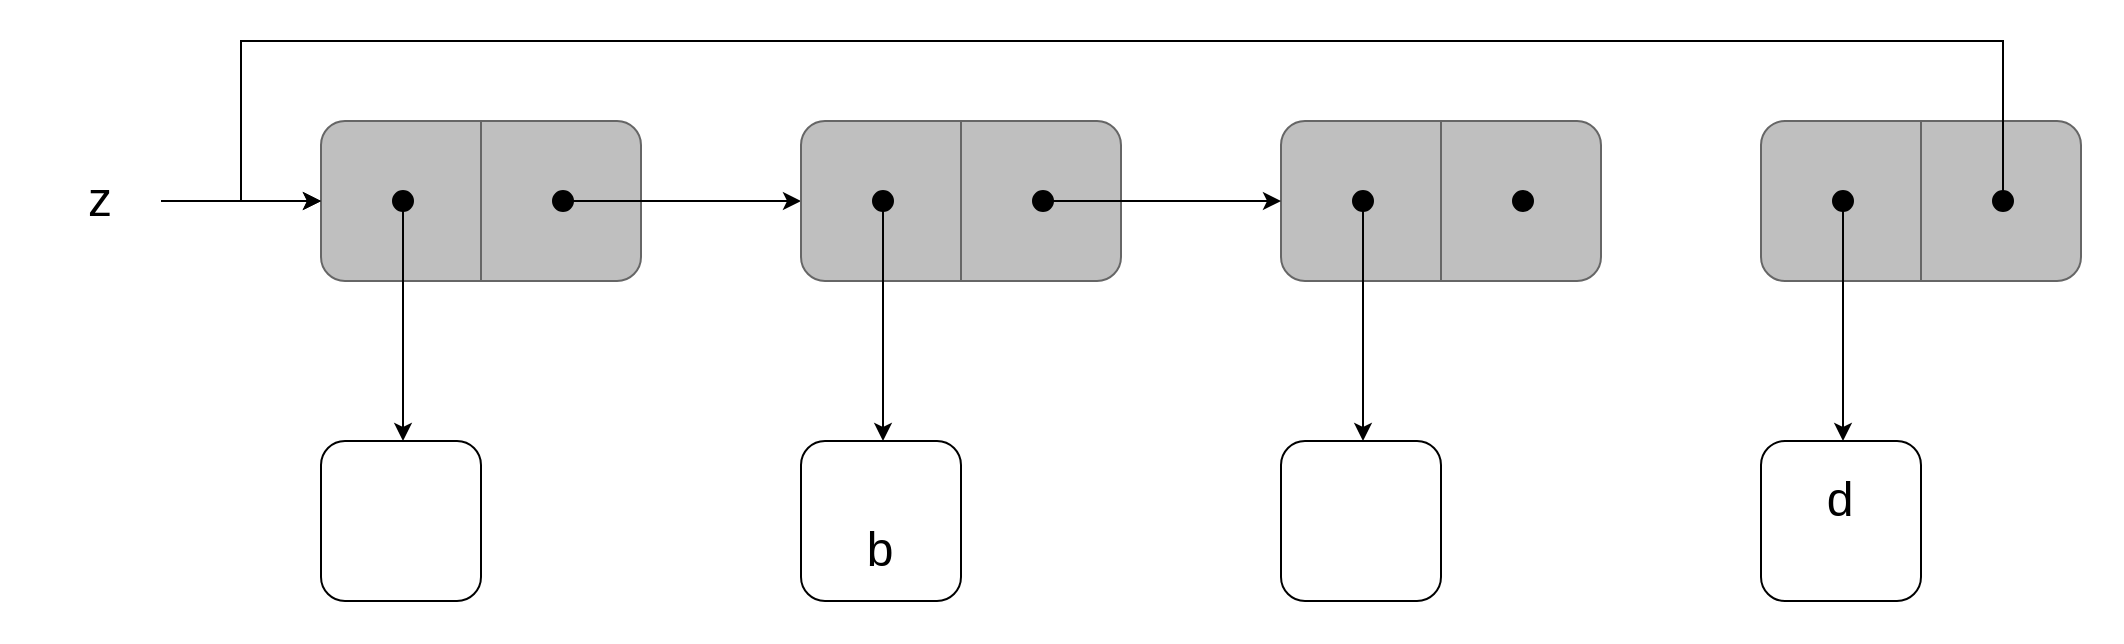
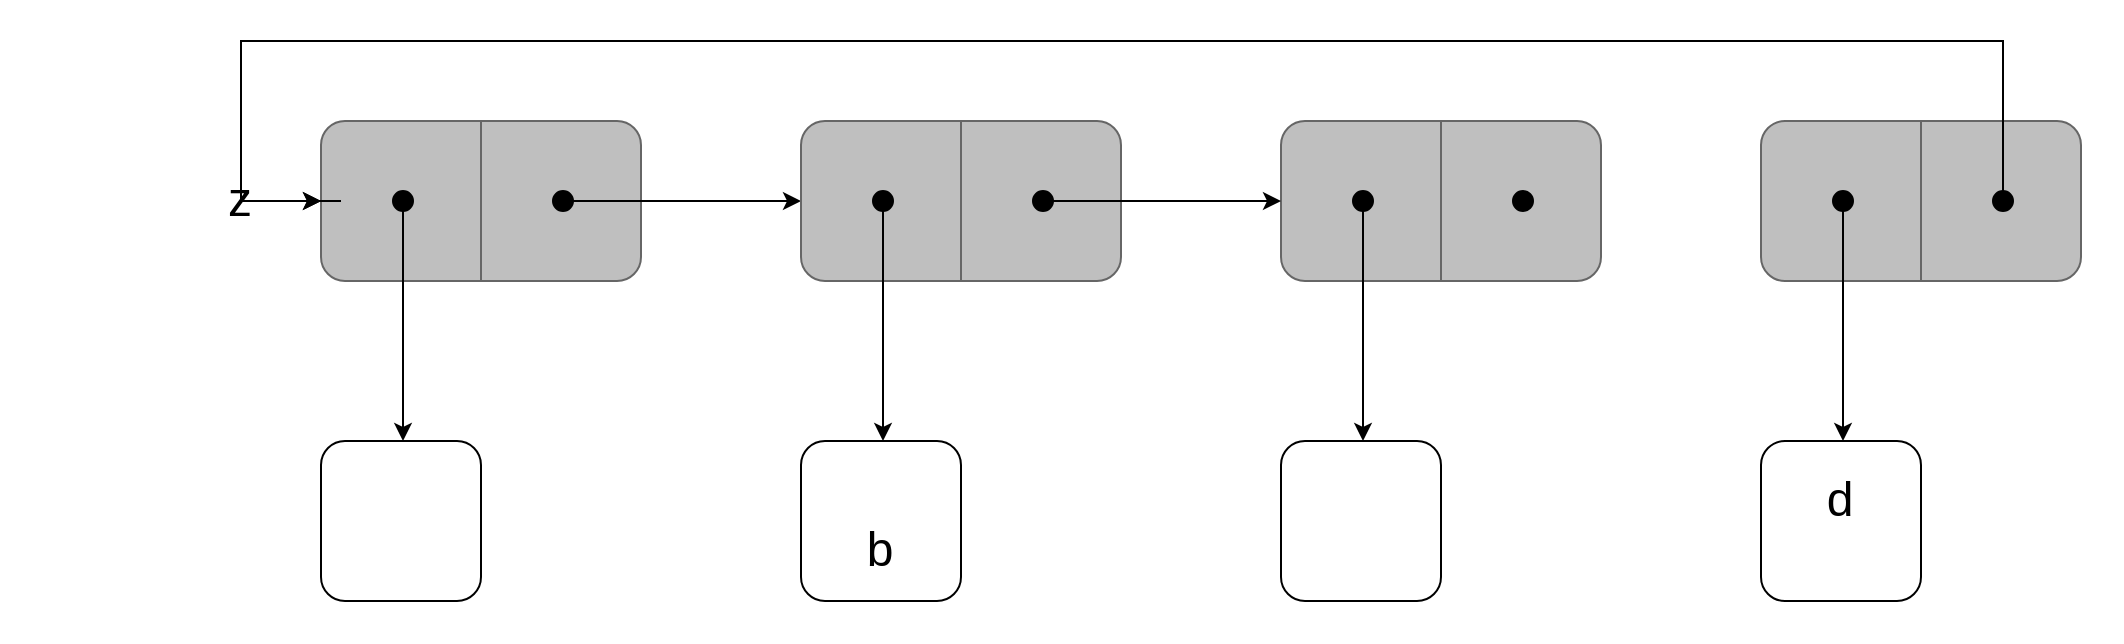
node "z": moved (101, 201) -> (241, 201)
